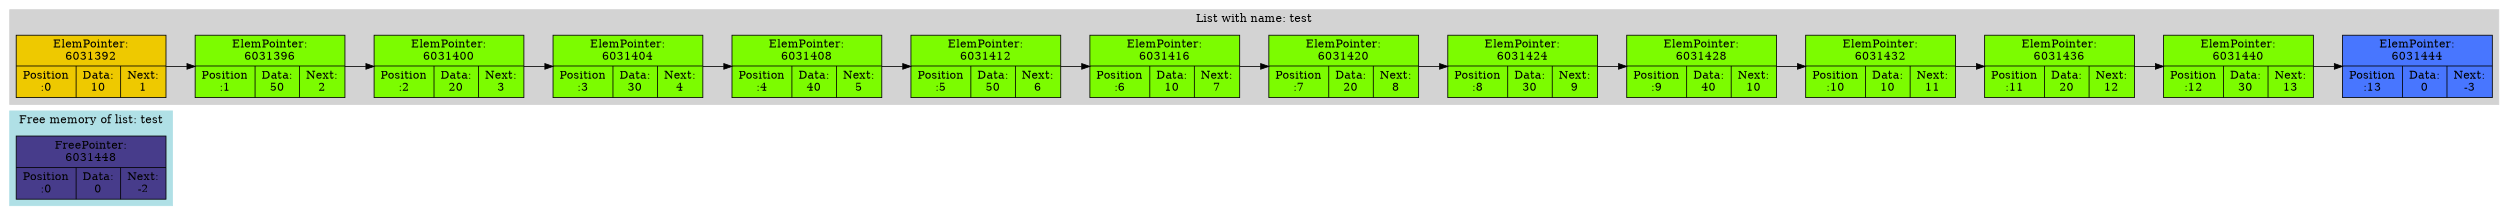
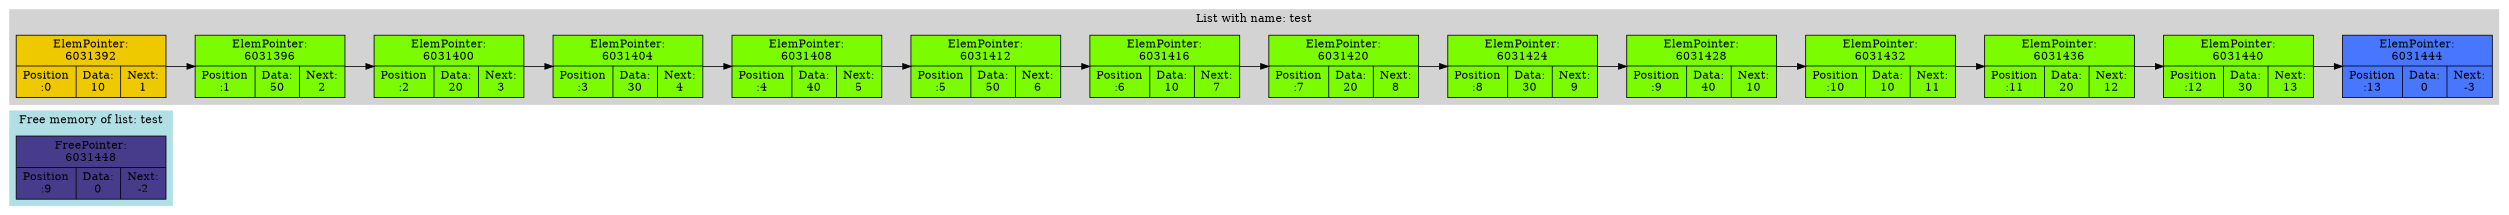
node "FreePointer:": text ":0" -> ":9"
